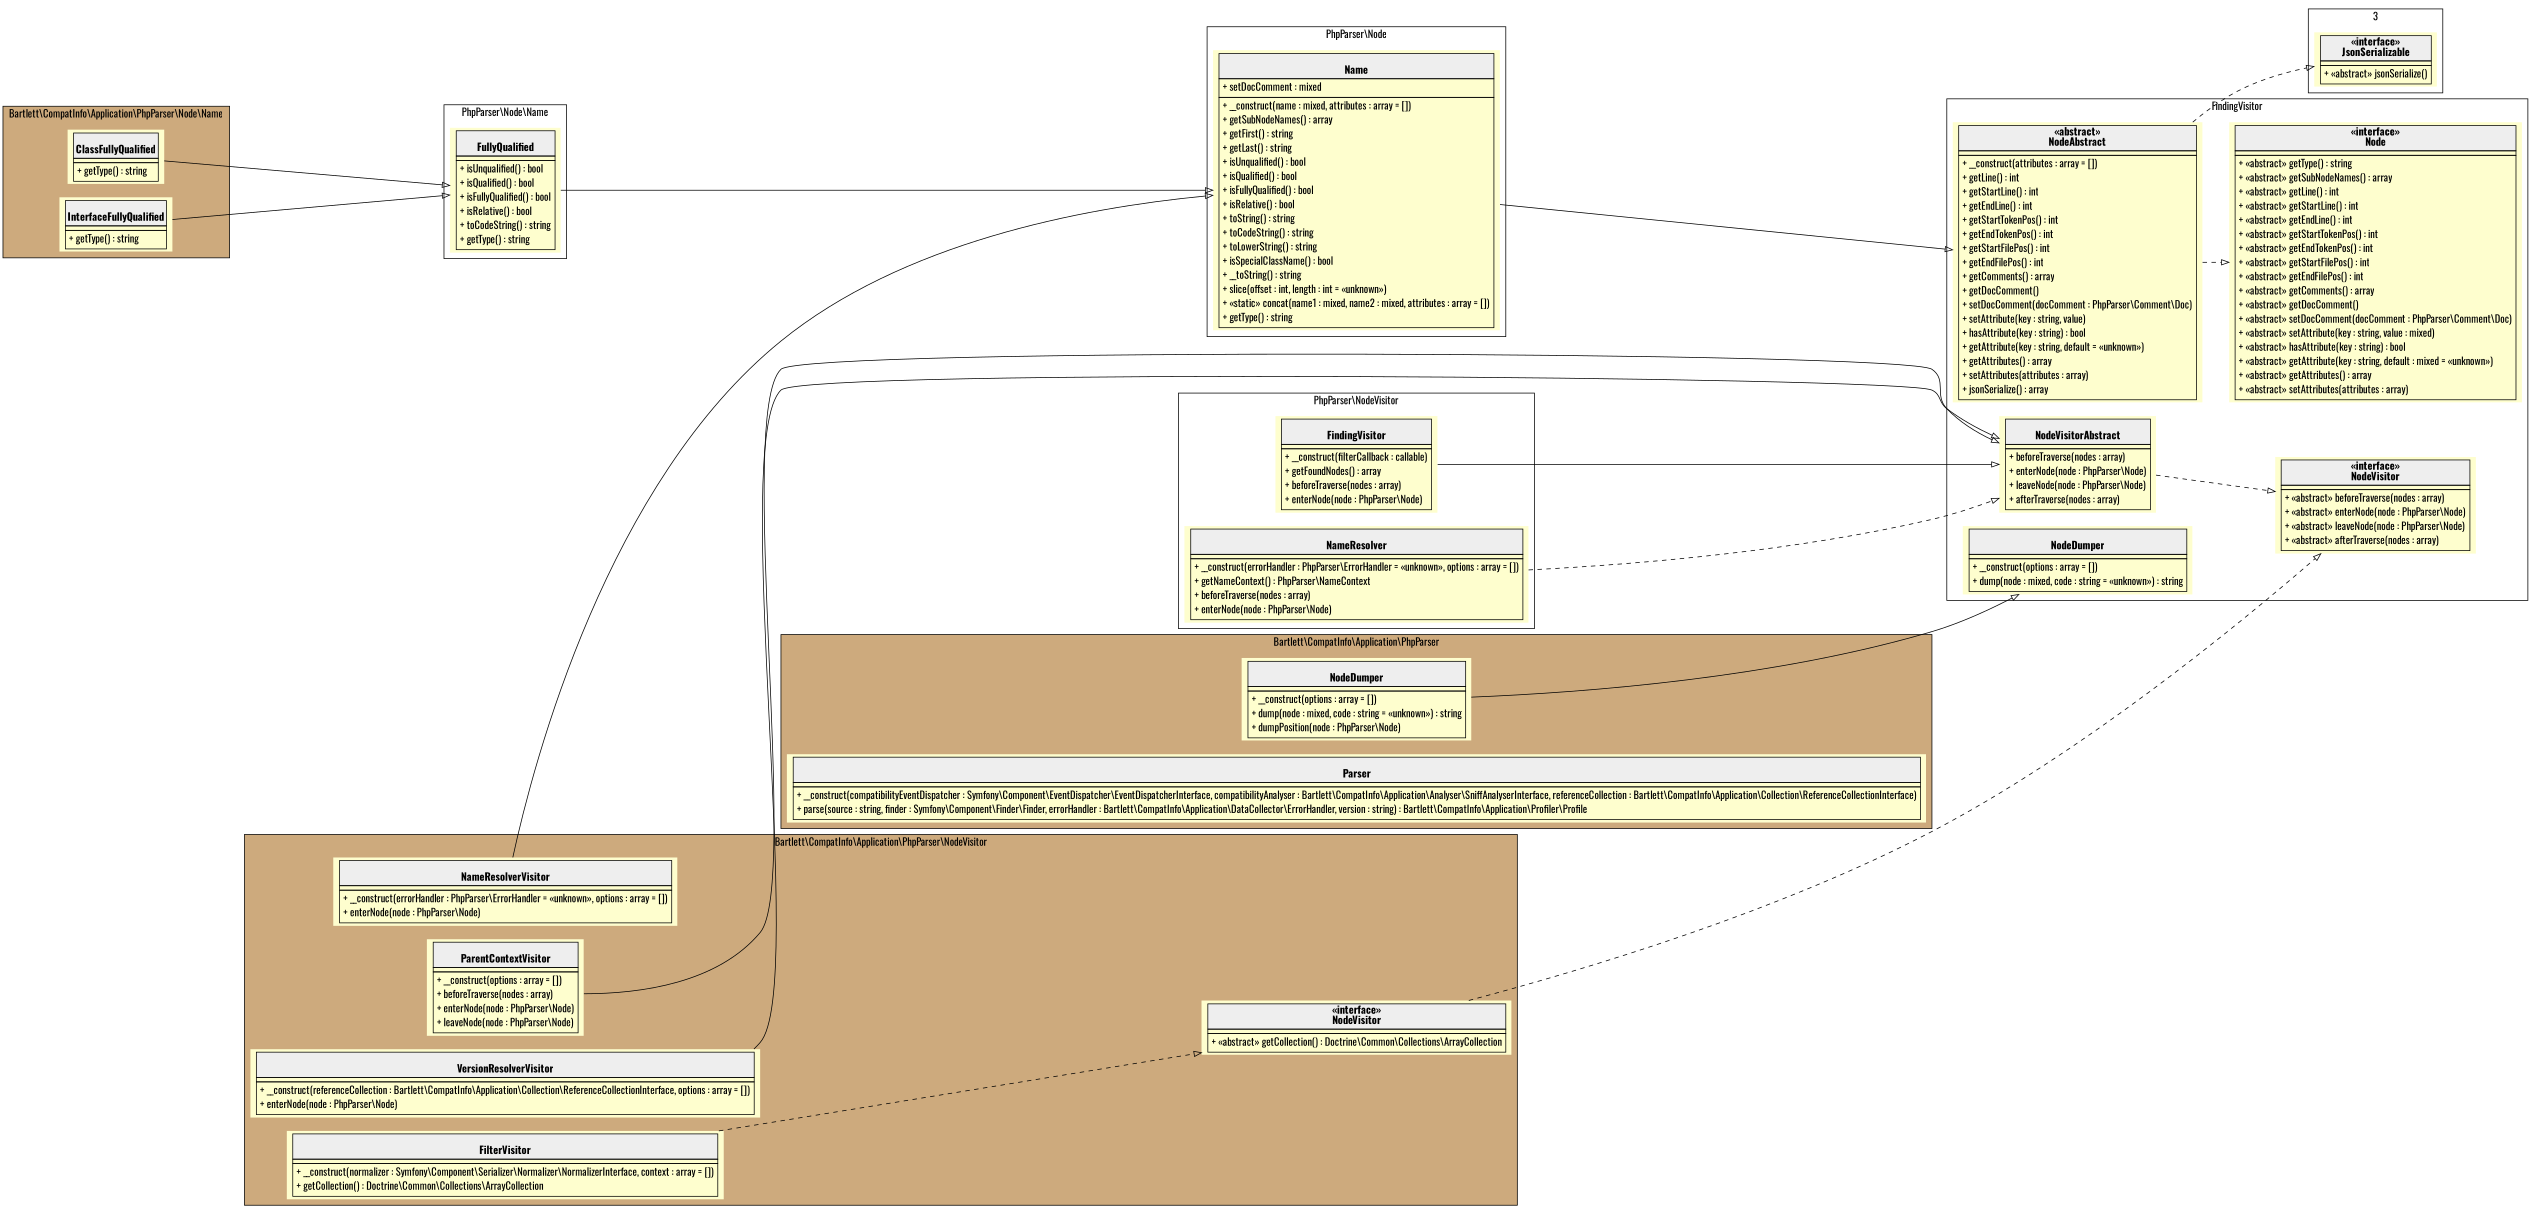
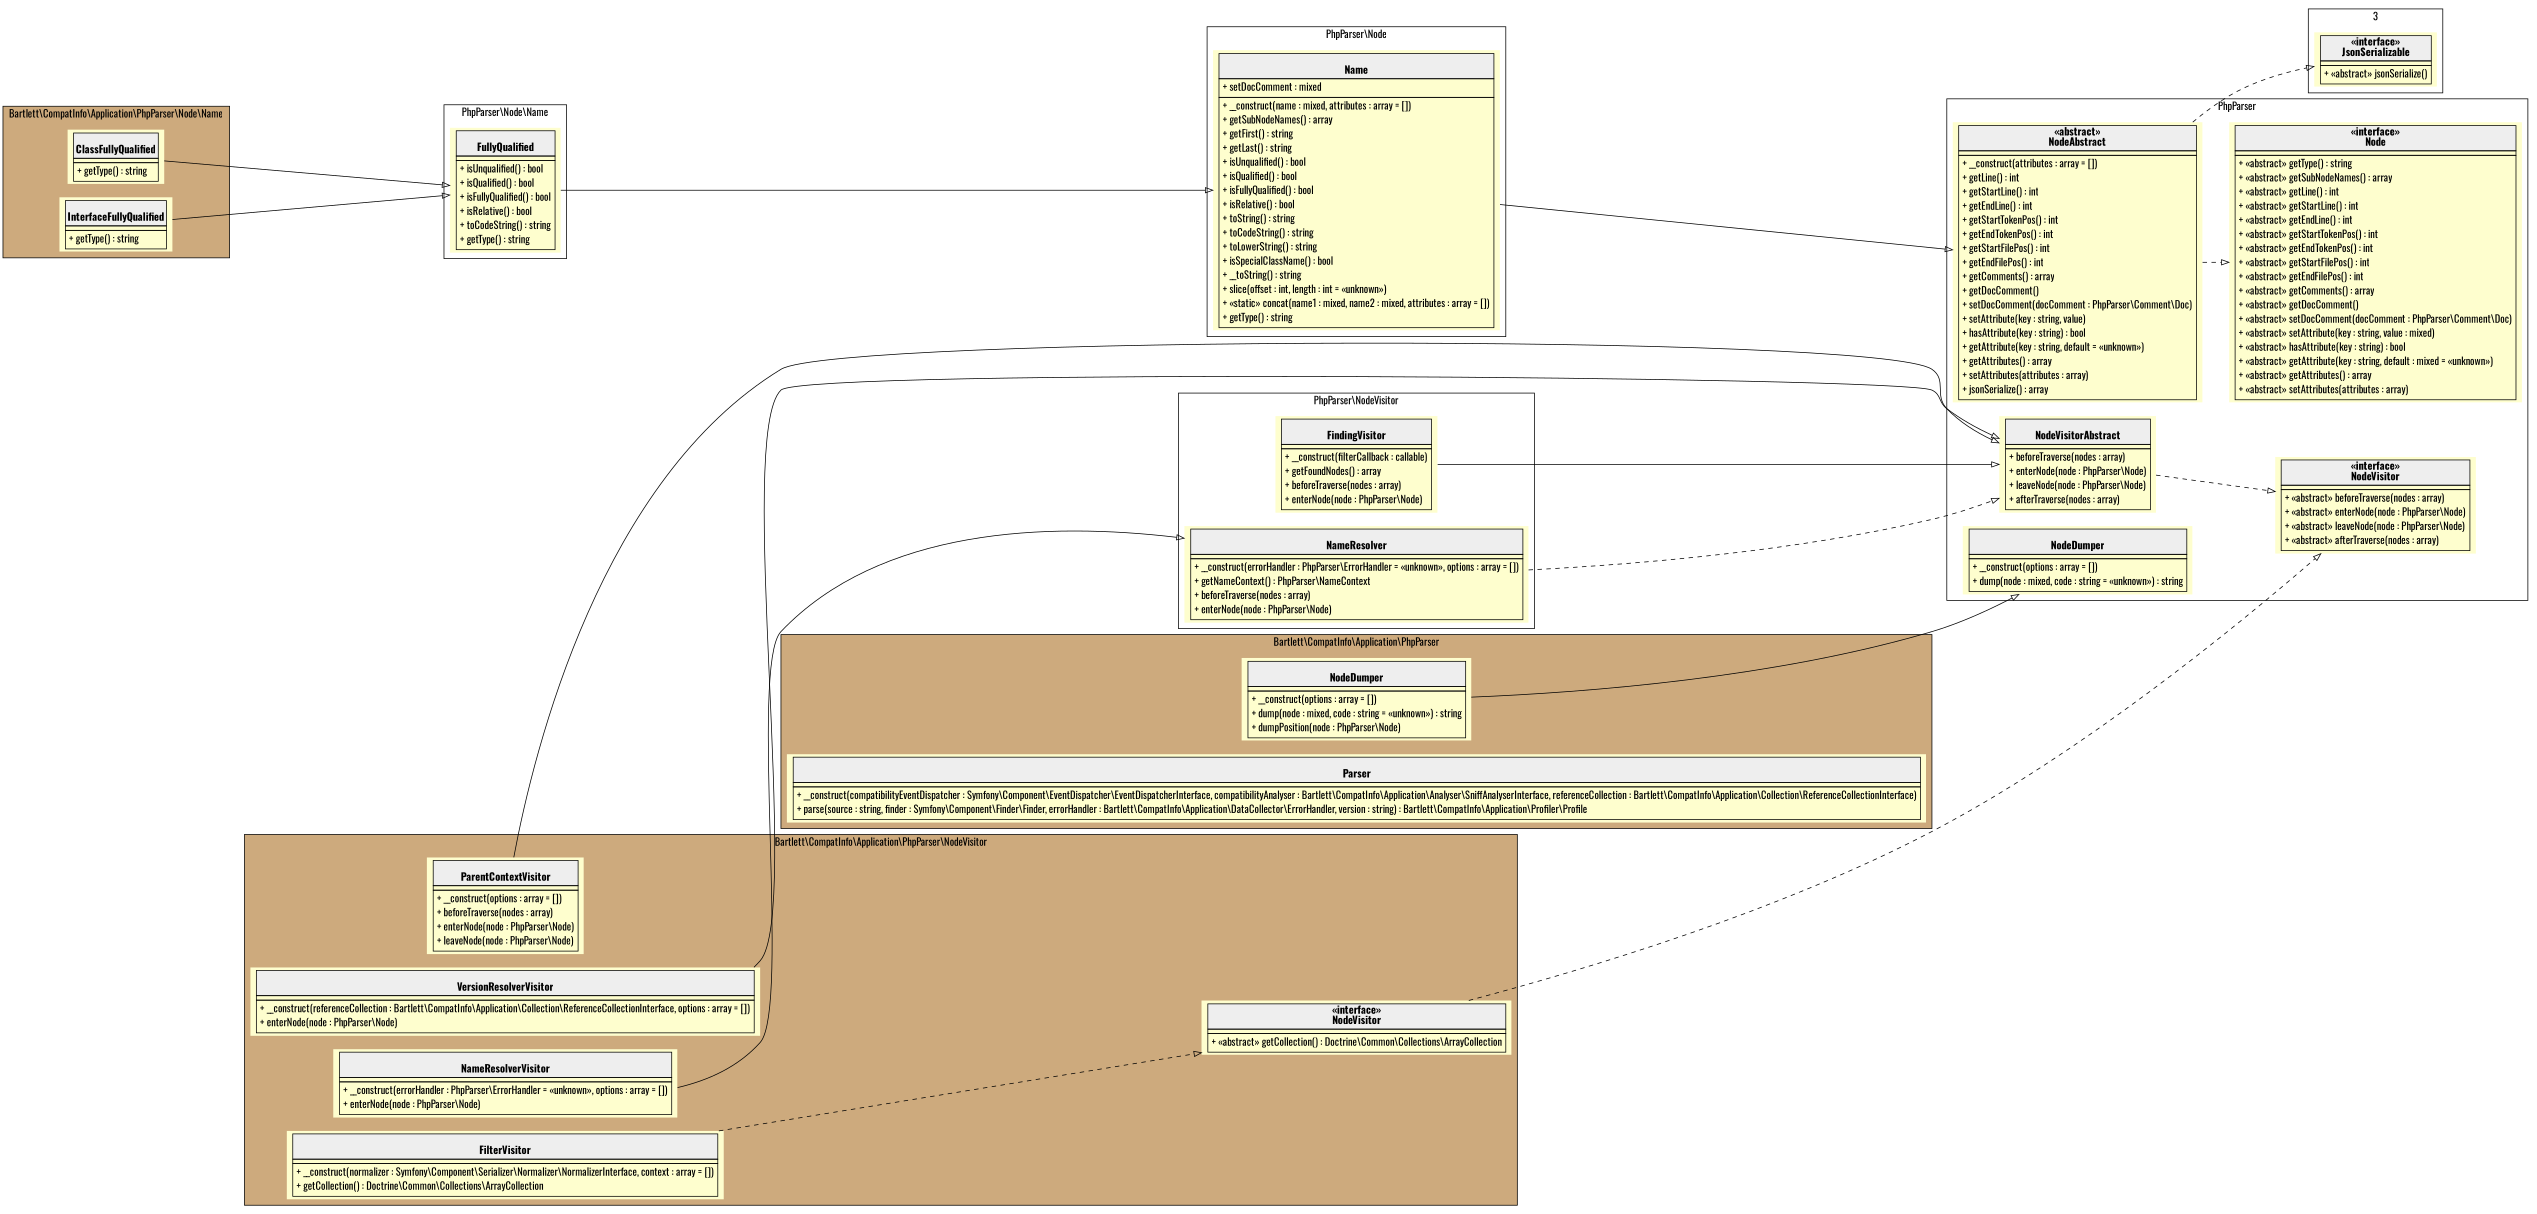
cluster "FindingVisitor": label "FindingVisitor" -> "PhpParser"
edge "NameResolverVisitor" -> "Name": now "NameResolverVisitor" -> "NameResolver"
